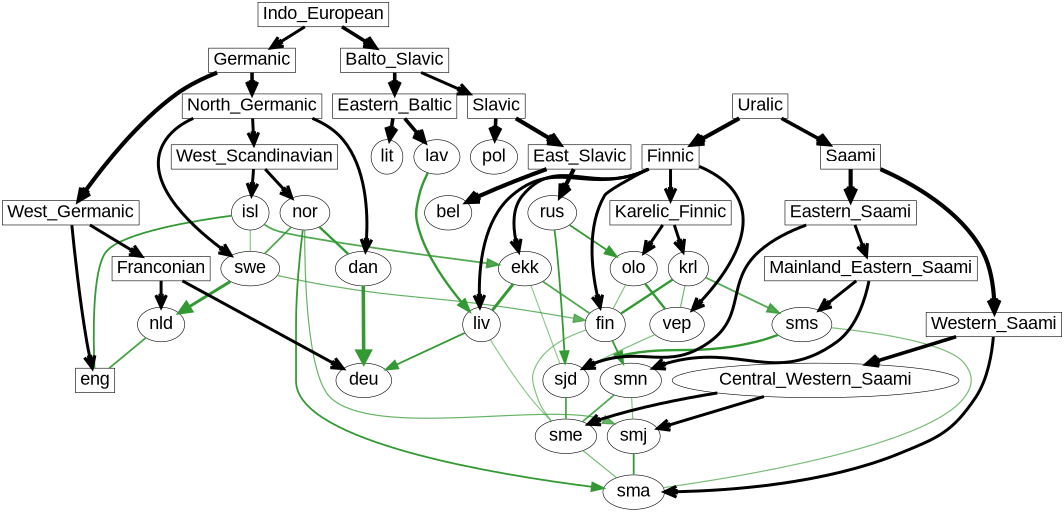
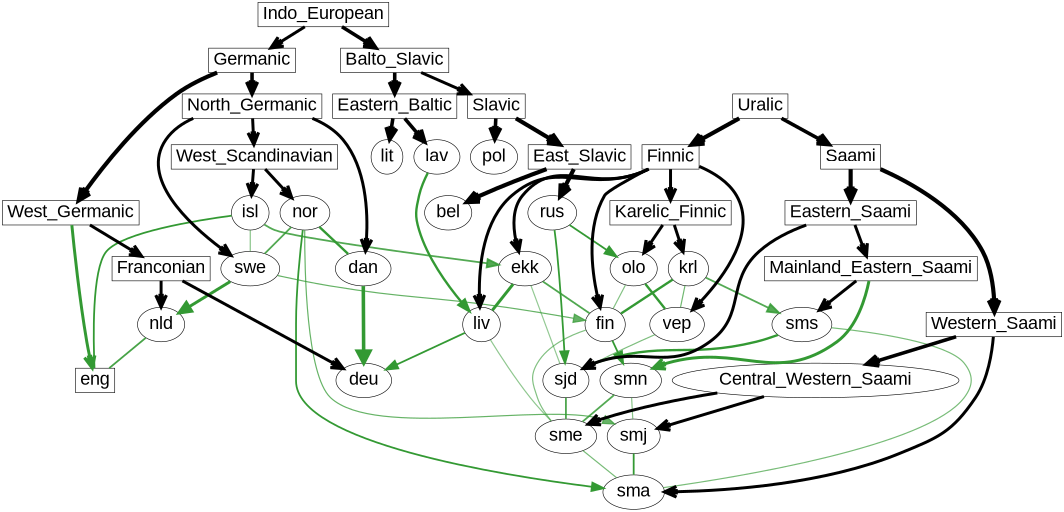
edge "West_Germanic" -> "eng": color #000000ff -> #339933ff
edge "Mainland_Eastern_Saami" -> "smn": color #000000ff -> #339933ff
